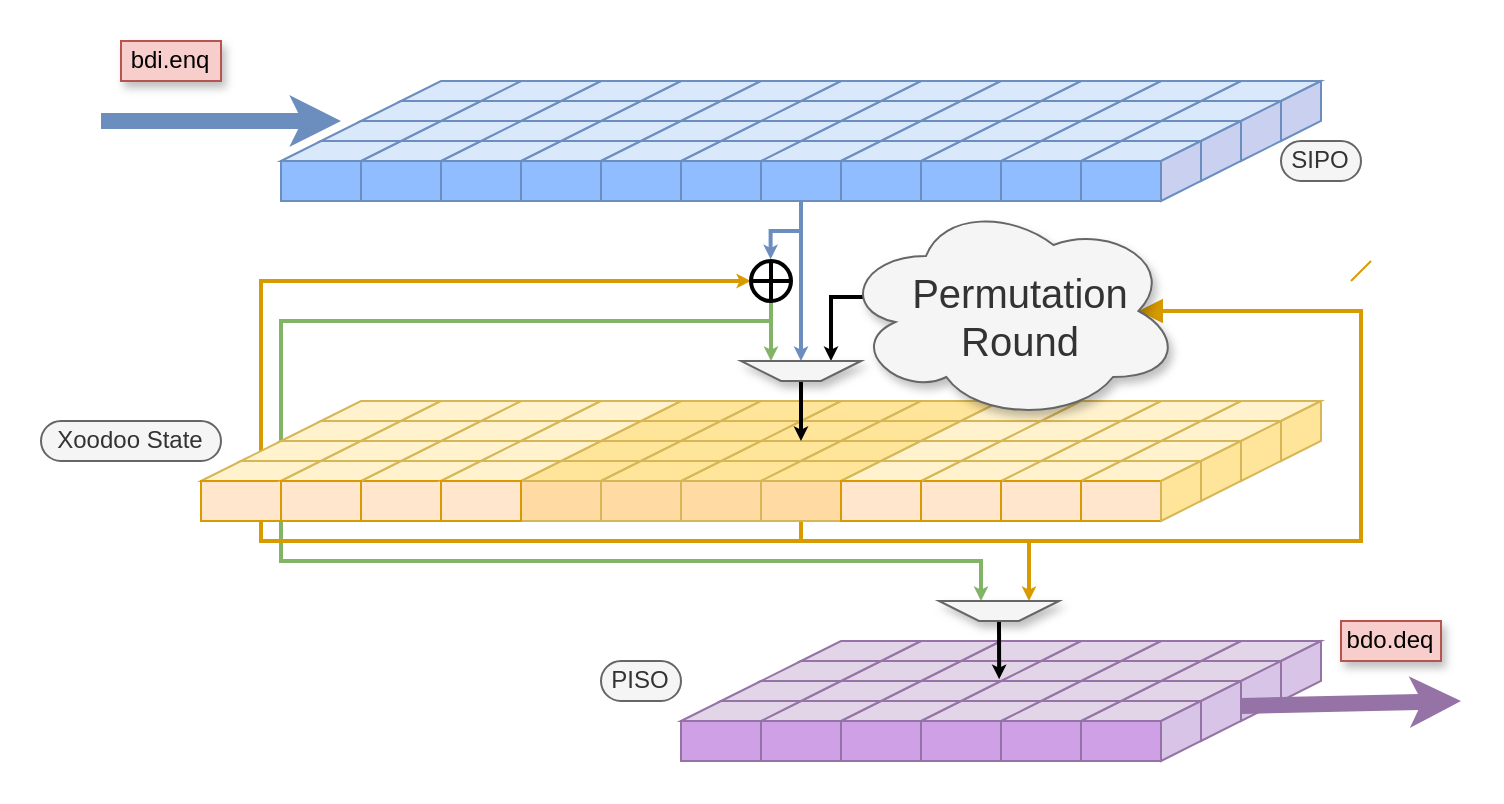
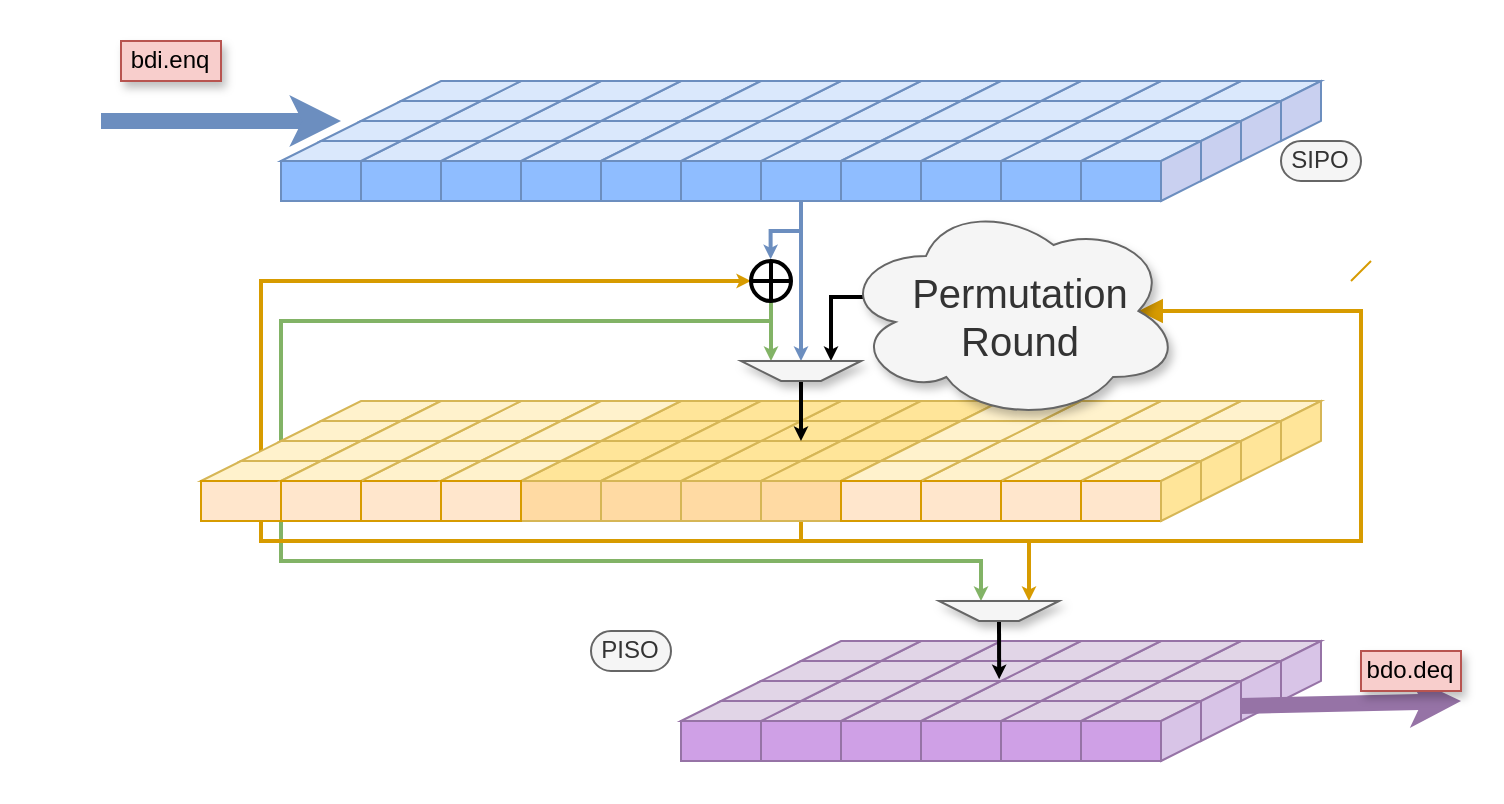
node "Xoodoo State": removed
node "bdo.deq": moved (1391, 641) -> (1411, 671)
node "PISO": moved (641, 681) -> (631, 651)
